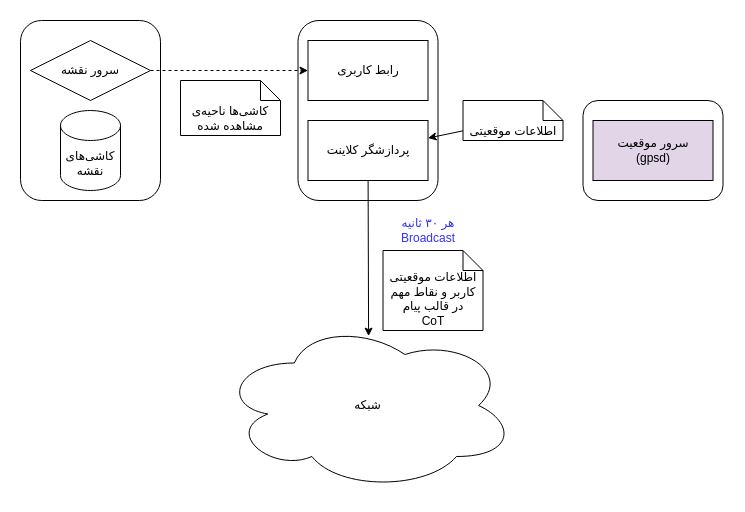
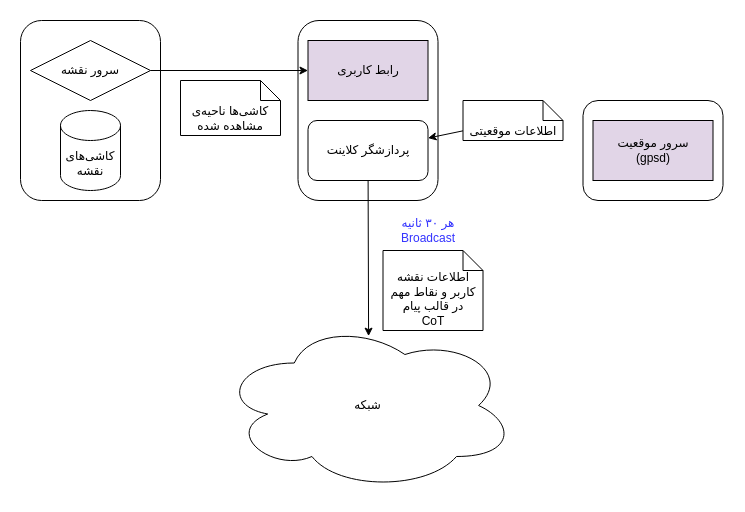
edge "سرور نقشه" -> "رابط کاربری": style dashed -> solid
node "رابط کاربری": fillcolor #ffffff -> #e1d5e7
node "پردازشگر کلاینت": shape rectangle -> rounded rectangle
node "اطلاعات موقعیتی کاربر و نقاط مهم در قالب پیام CoT": label "اطلاعات موقعیتی کاربر و نقاط مهم در قالب پیام CoT" -> "اطلاعات نقشه کاربر و نقاط مهم در قالب پیام CoT"
